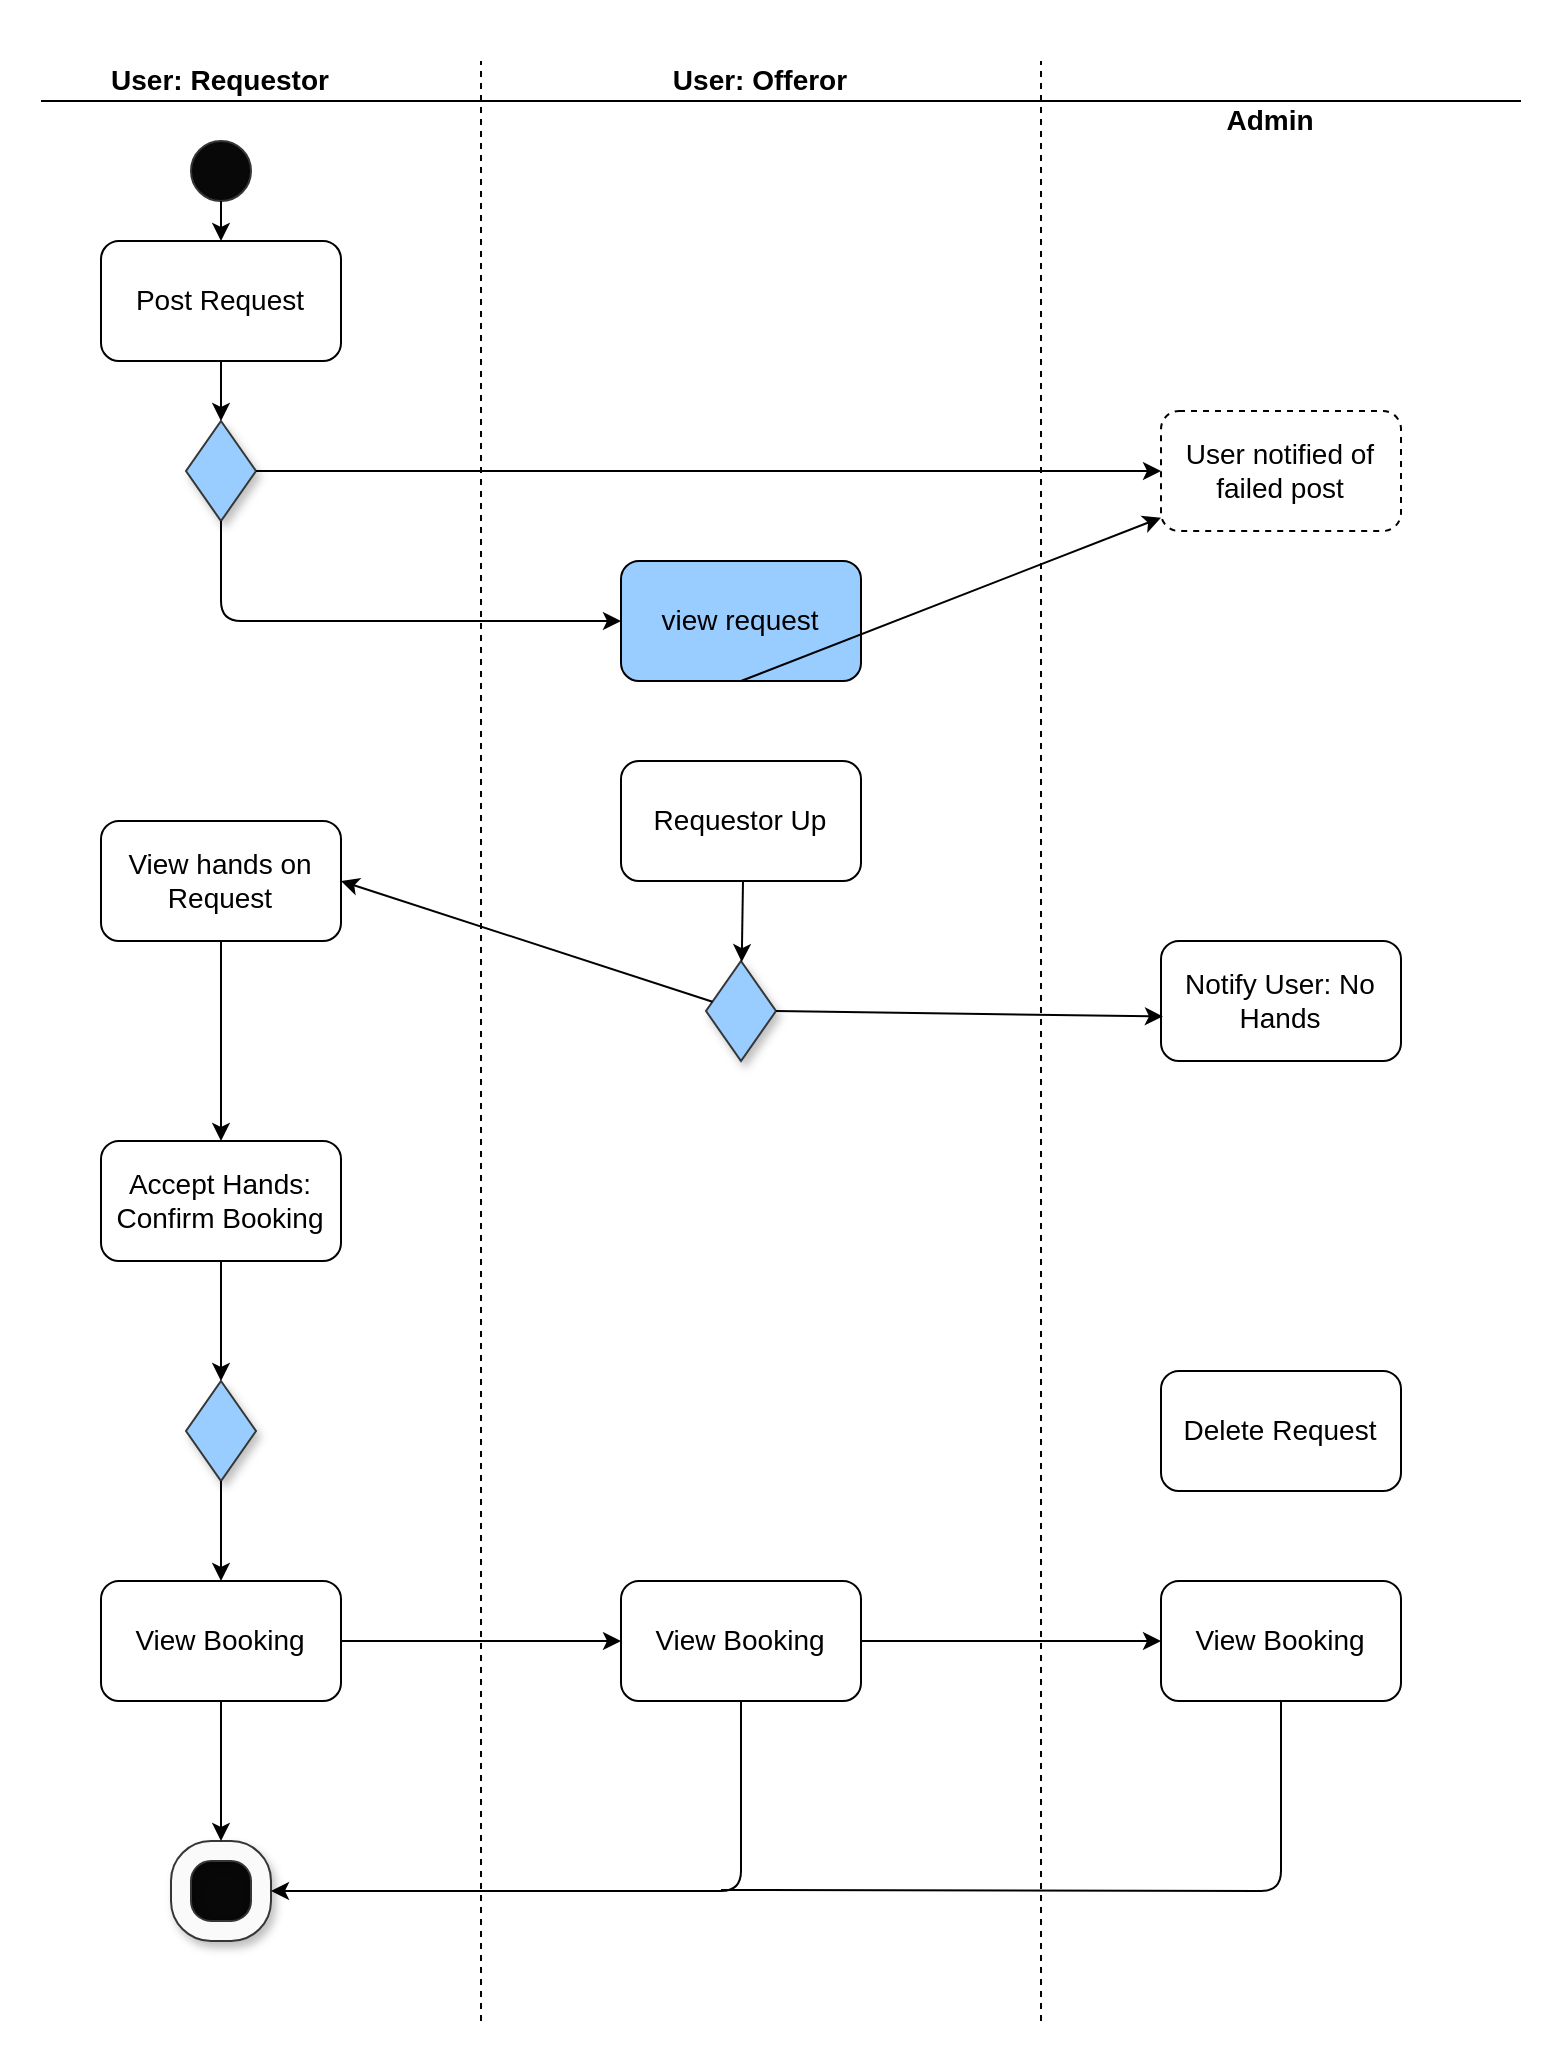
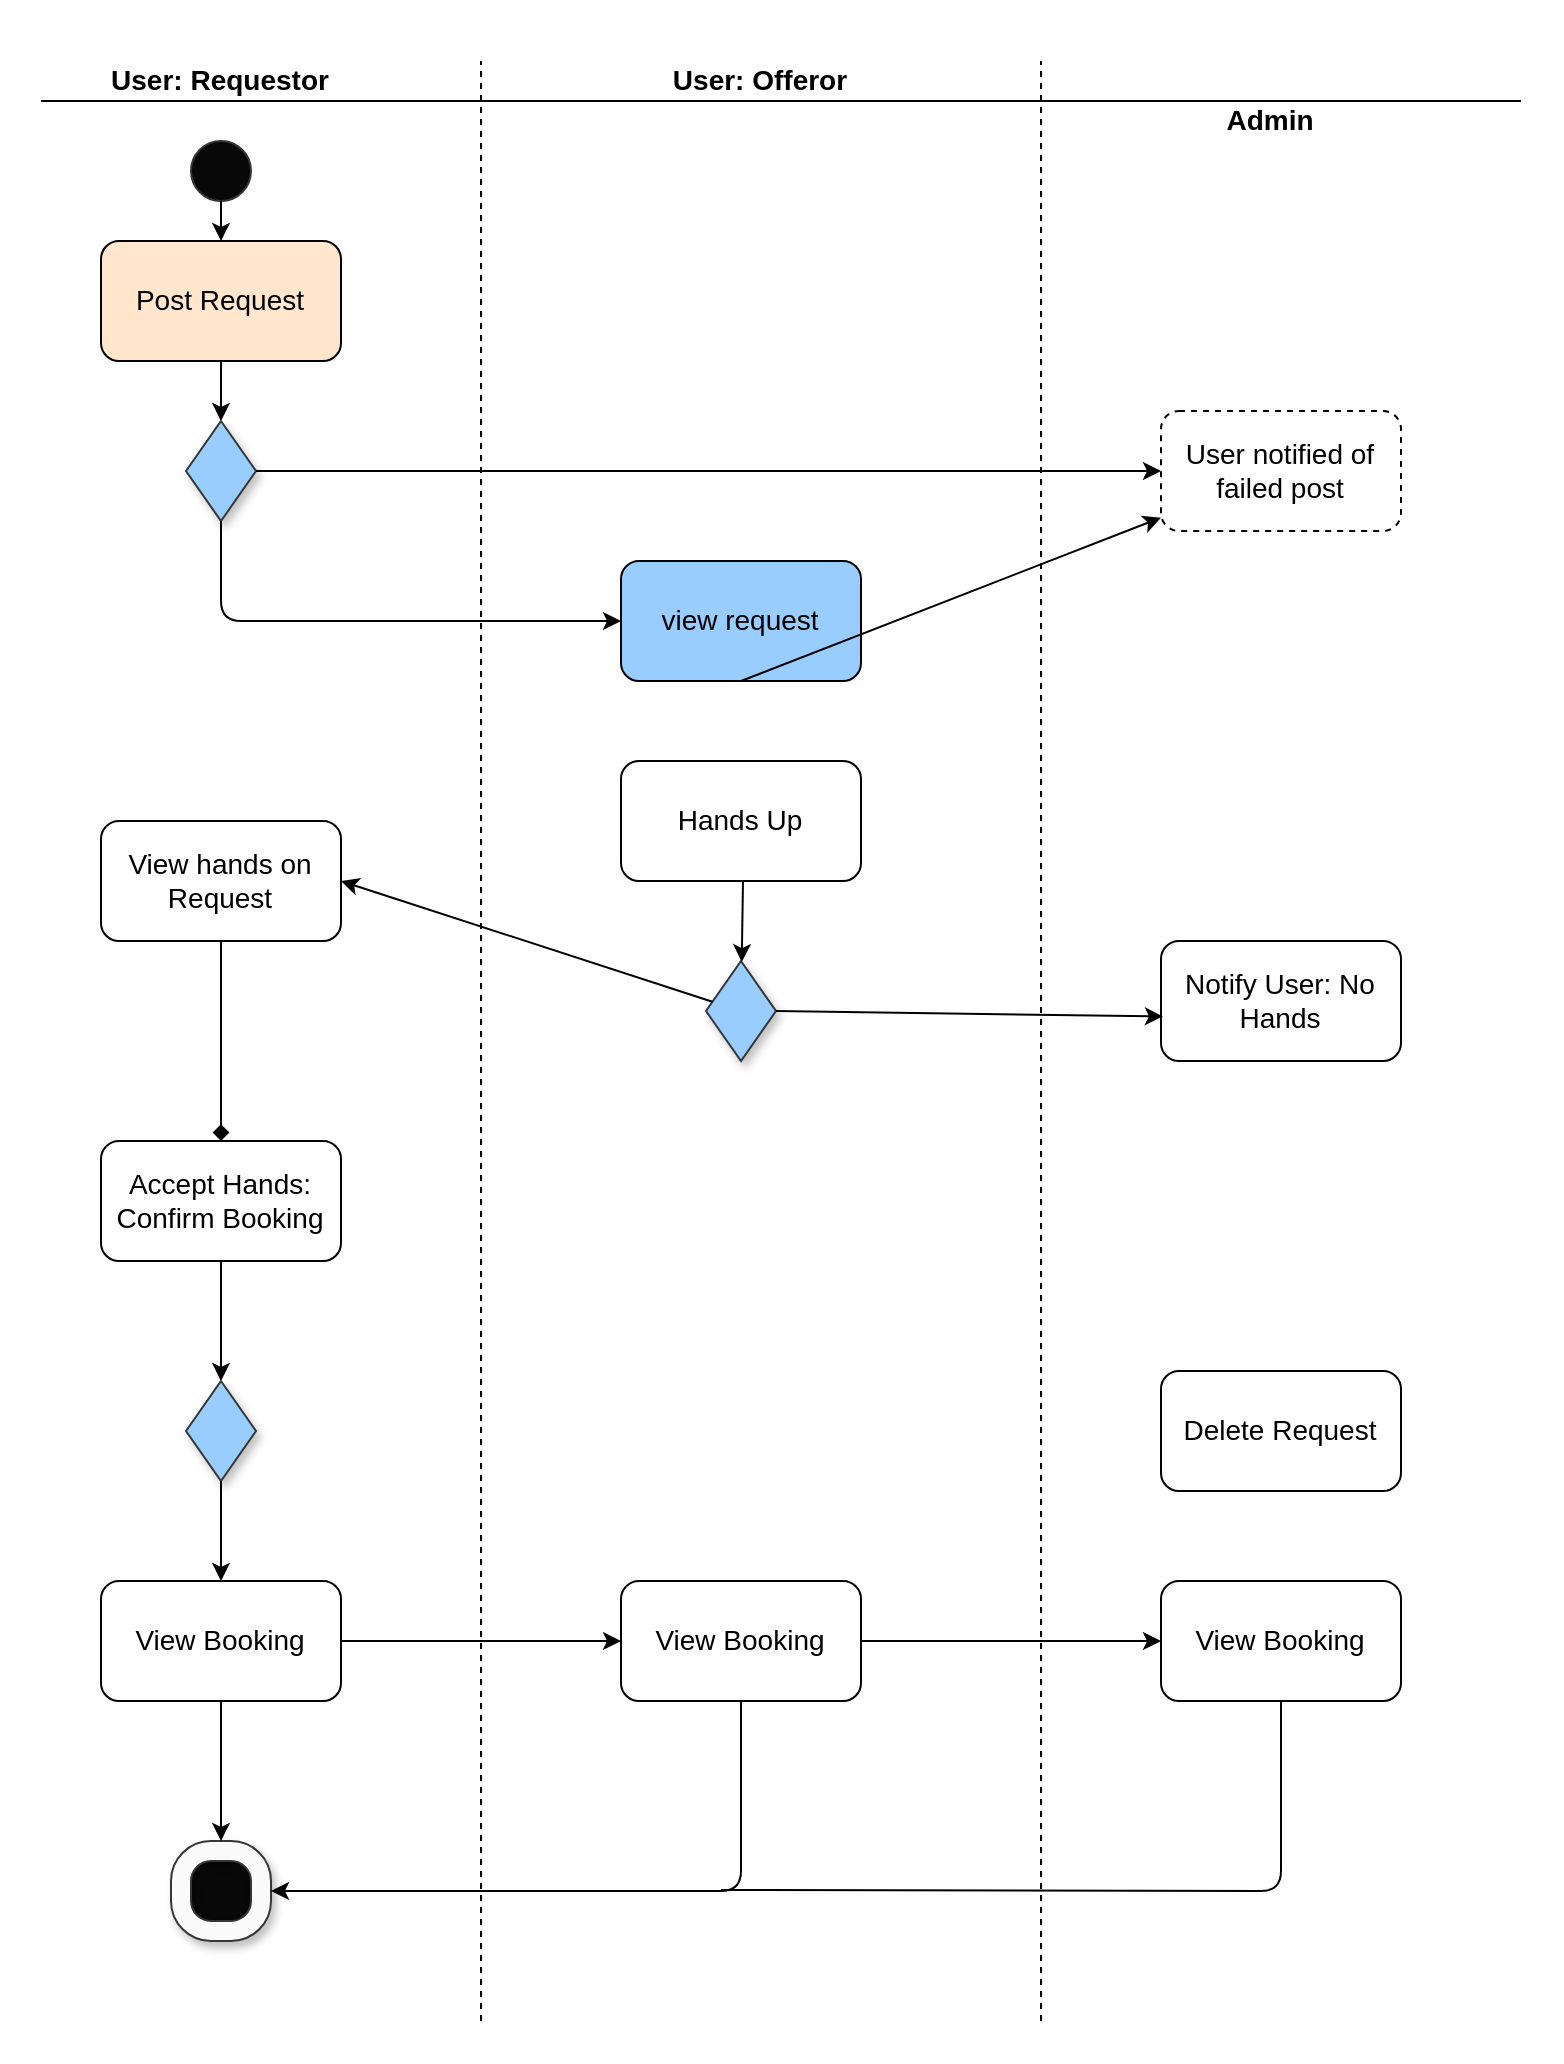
node "Post Request": fillcolor #ffffff -> #ffe6cc
node "Requestor Up": label "Requestor Up" -> "Hands Up"
edge "View hands on Request" -> "Accept Hands: Confirm Booking": arrowhead classic -> diamond
